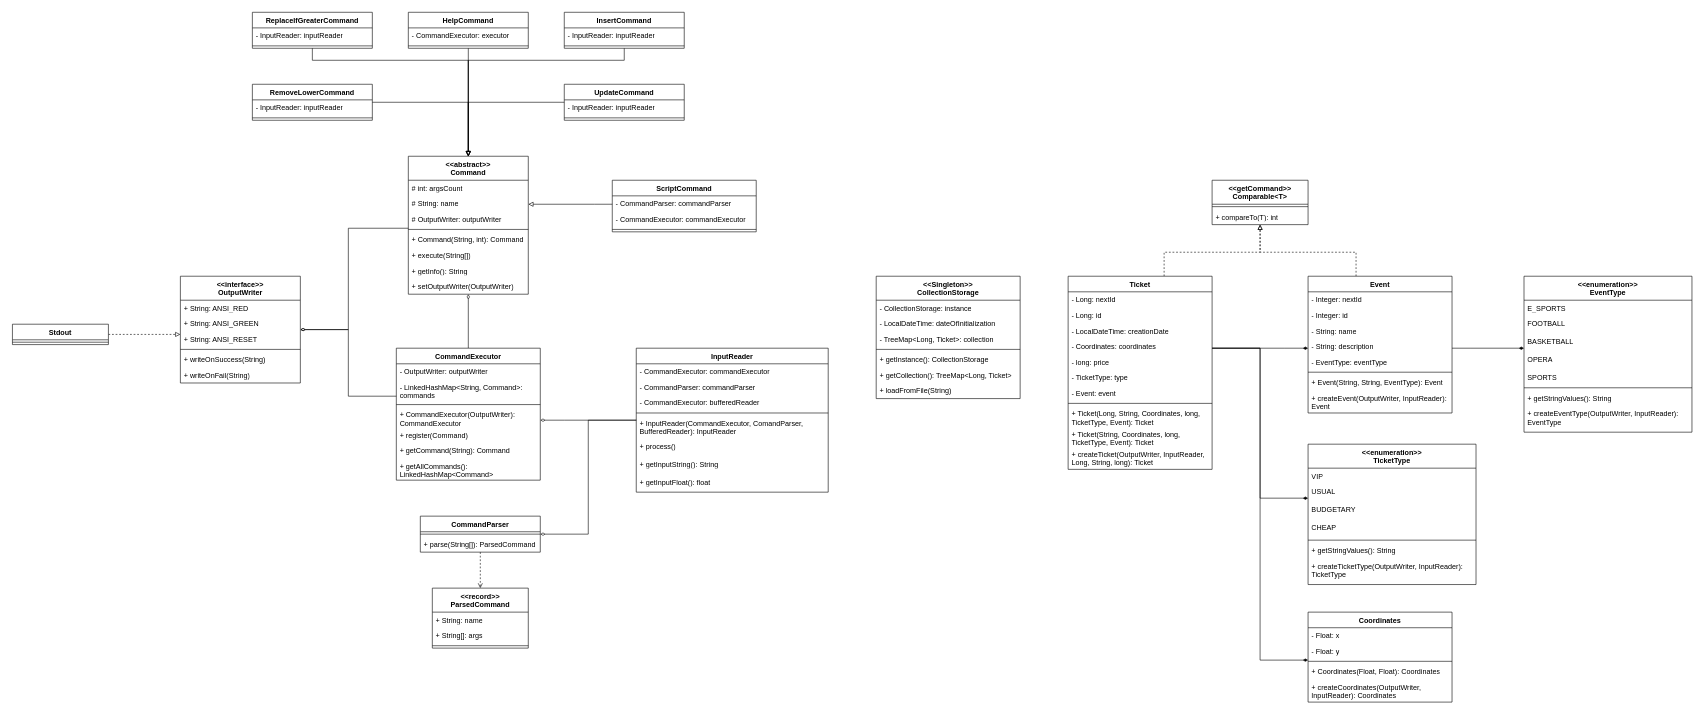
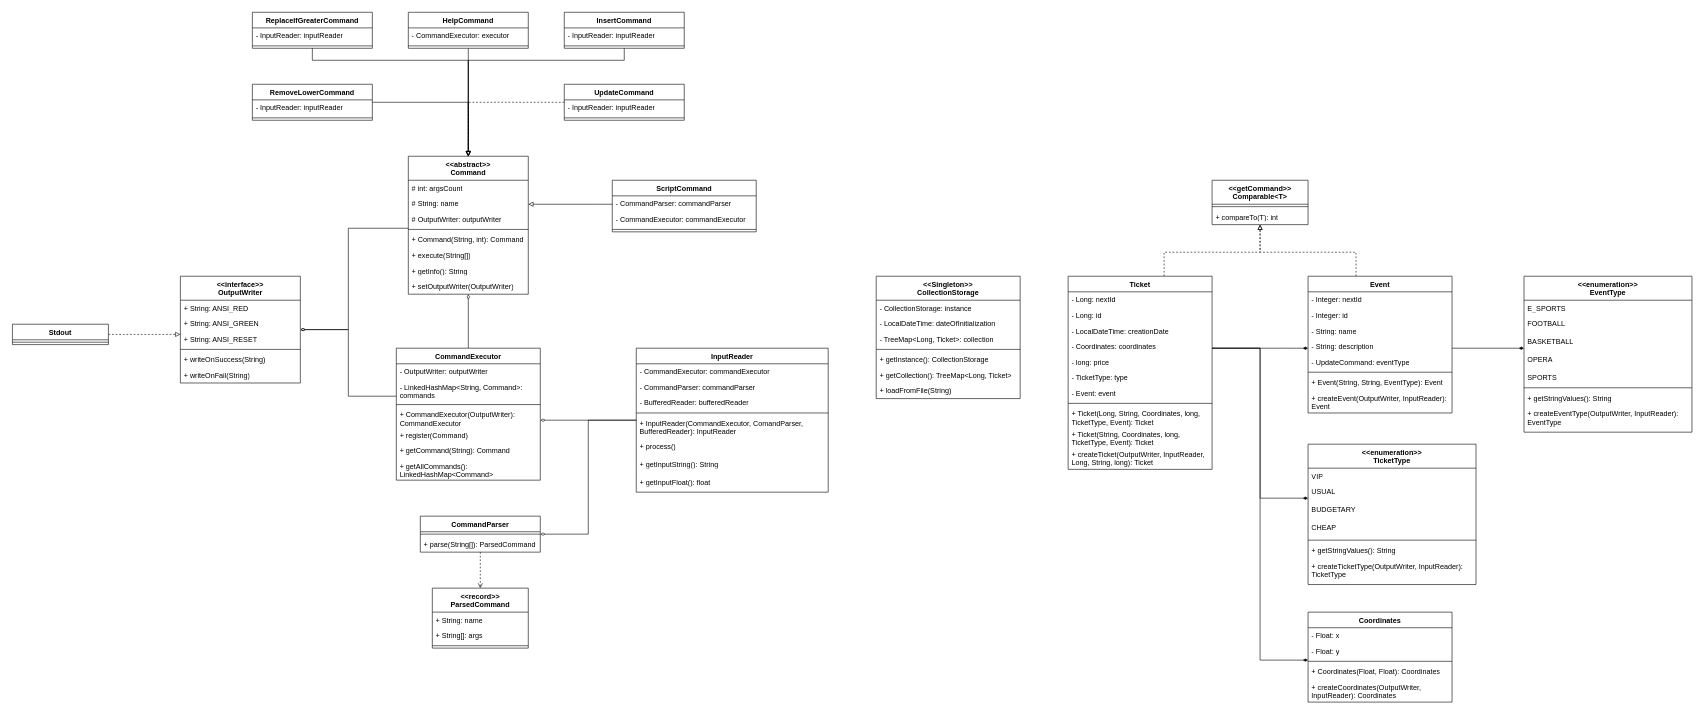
edge "UpdateCommand" -> "<<abstract>> Command": style solid -> dashed
node "- EventType: eventType": label "- EventType: eventType" -> "- UpdateCommand: eventType"
node "- CommandExecutor: bufferedReader": label "- CommandExecutor: bufferedReader" -> "- BufferedReader: bufferedReader"
